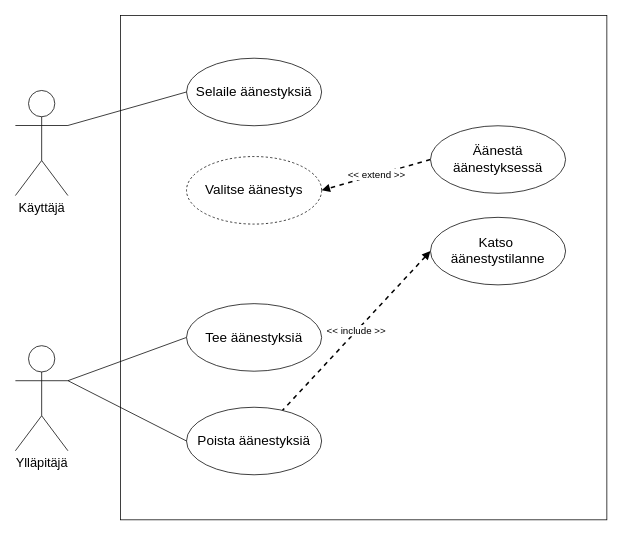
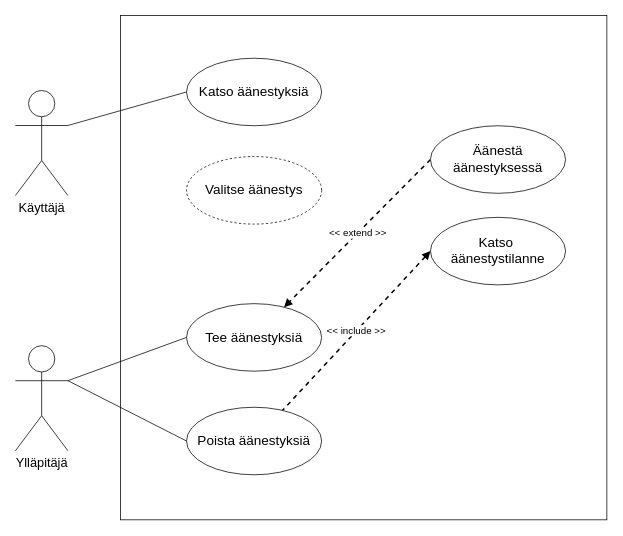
node "Selaile äänestyksiä": label "Selaile äänestyksiä" -> "Katso äänestyksiä"
edge "Äänestä äänestyksessä" -> "Valitse äänestys": now "Äänestä äänestyksessä" -> "Tee äänestyksiä"
